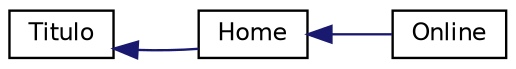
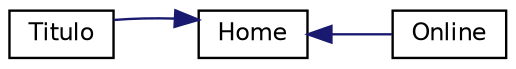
edge "Home" -> "Titulo": reversed
